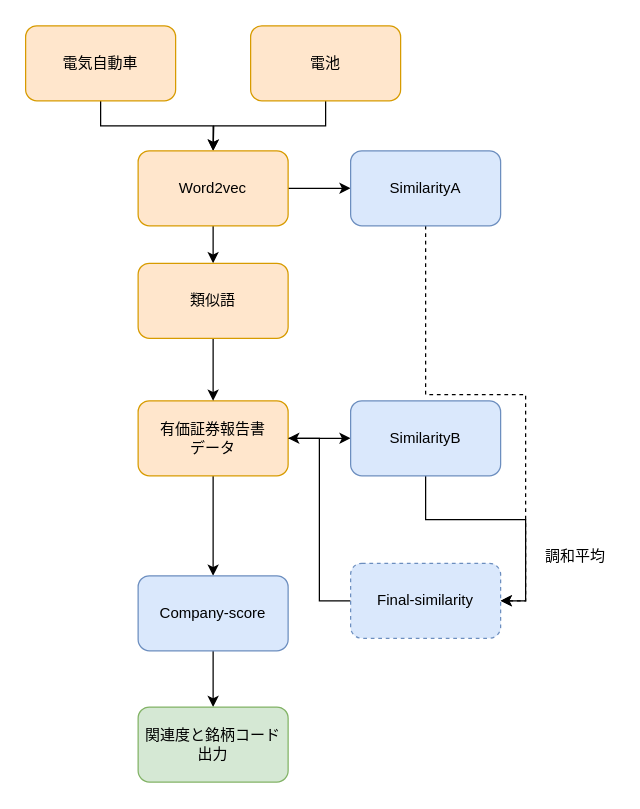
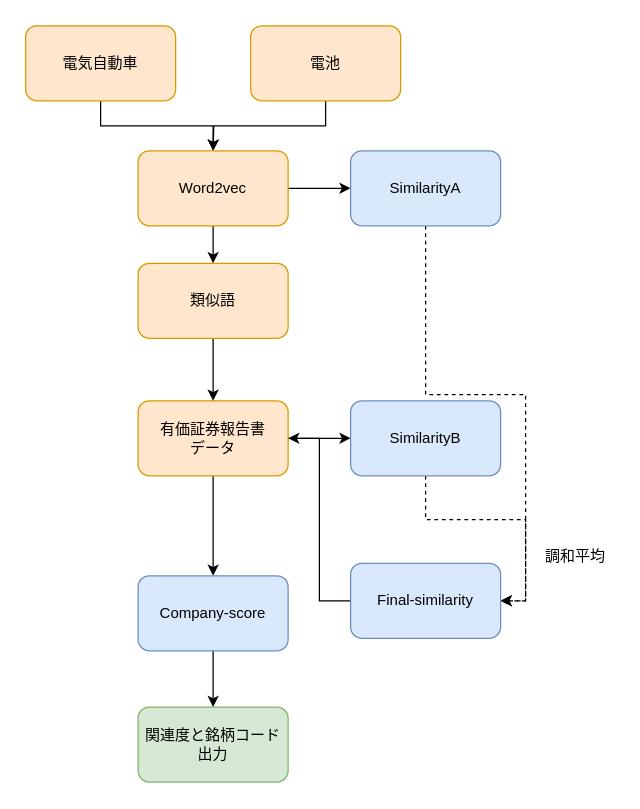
edge "SimilarityB" -> "Final-similarity": style solid -> dashed
node "Final-similarity": style dashed -> solid
